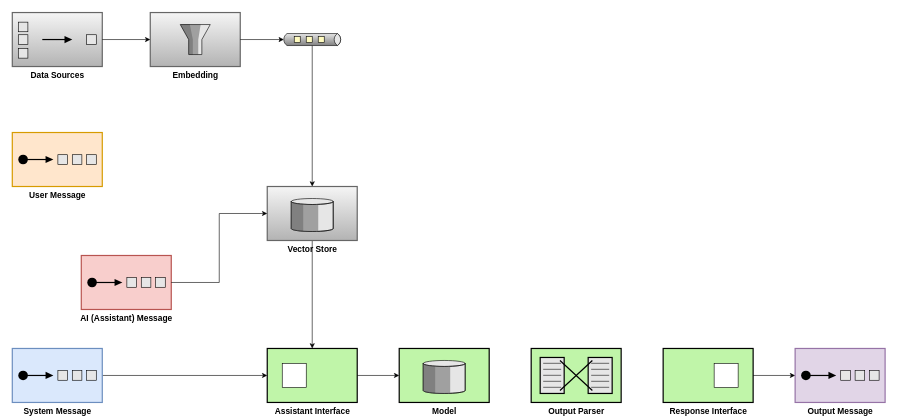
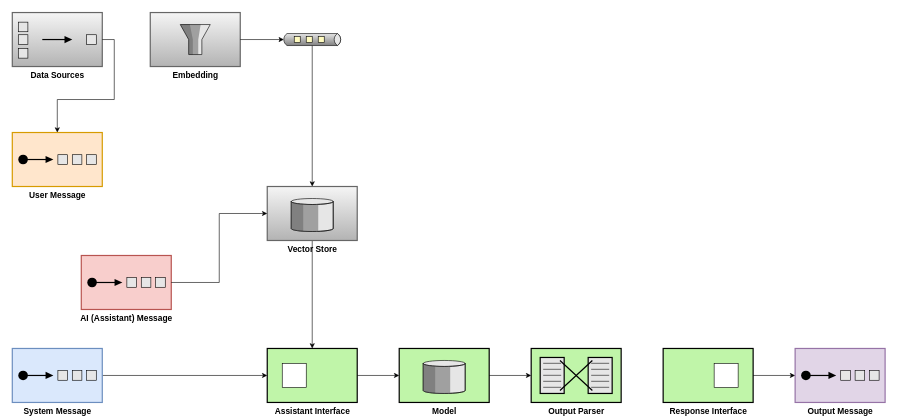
edge "Data Sources" -> "Embedding": now "Data Sources" -> "User Message"
edge "Model" -> "Output Parser": added
